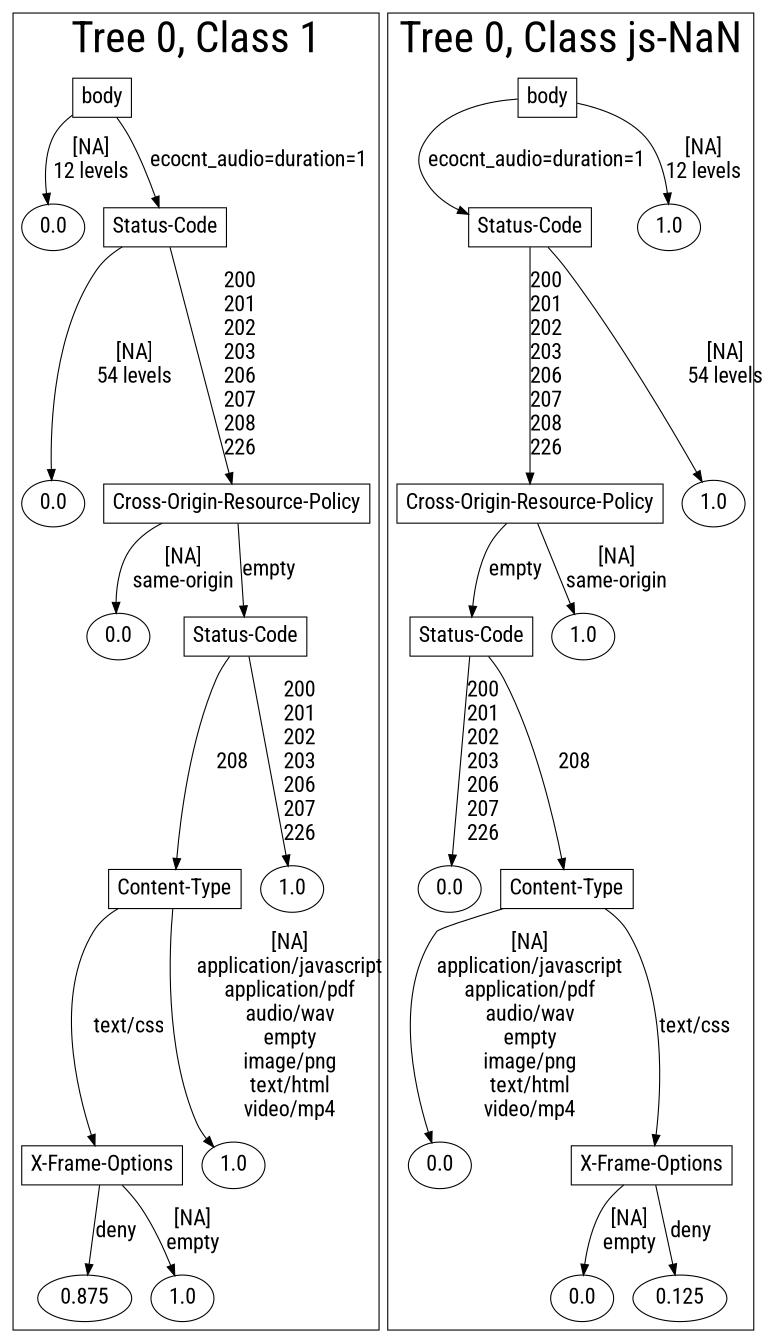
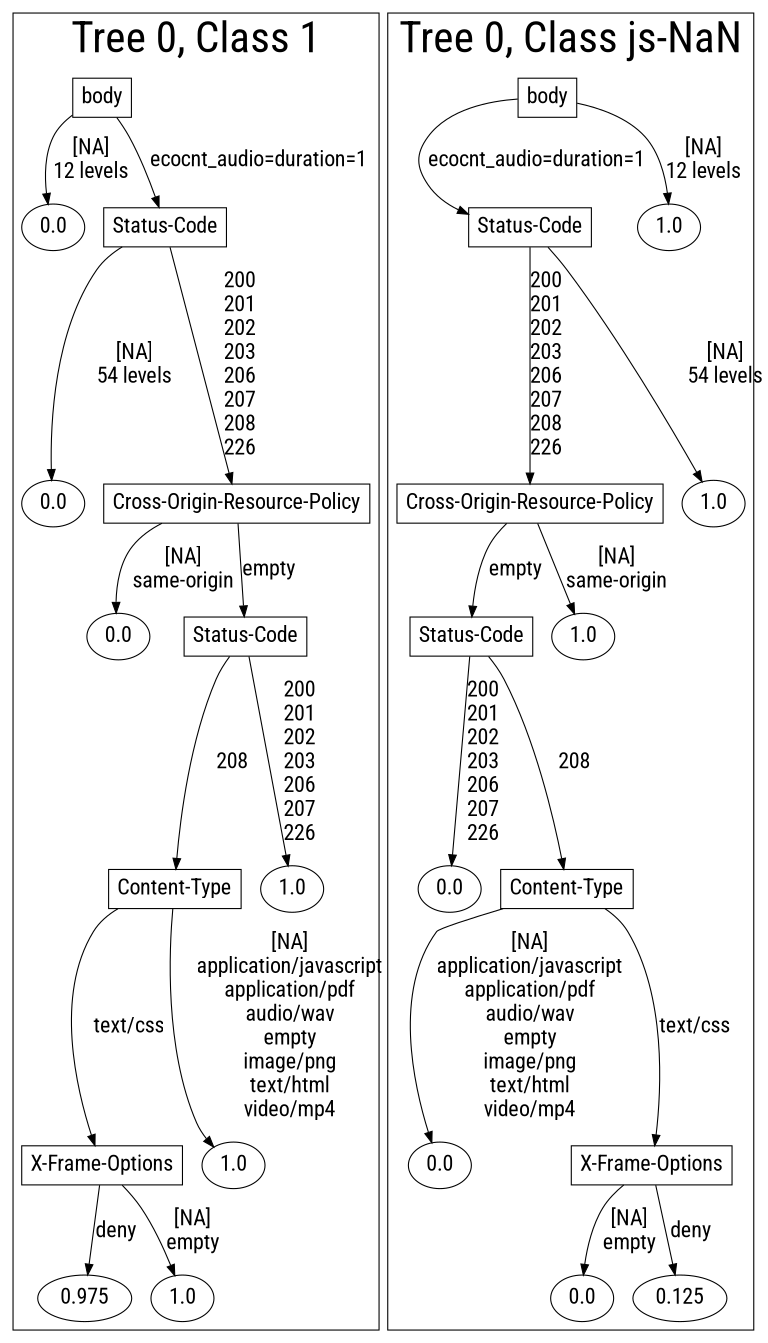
node "0.875": label "0.875" -> "0.975"
